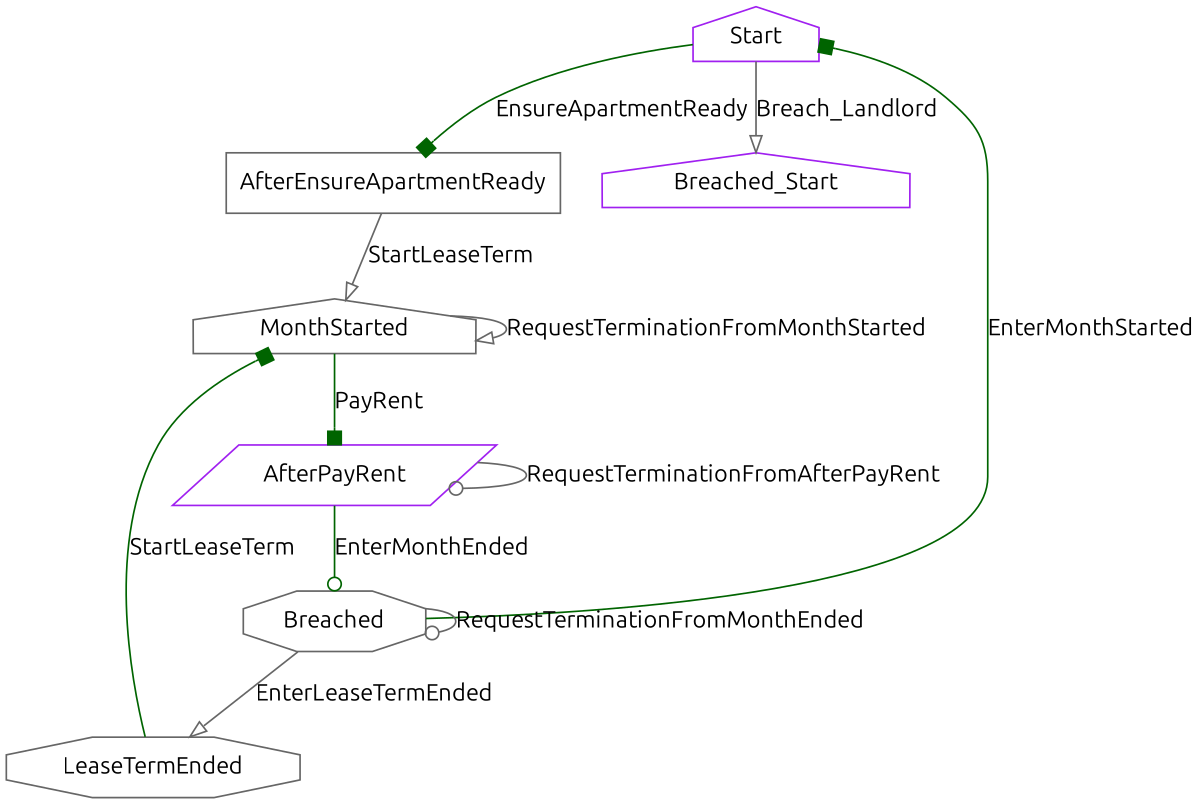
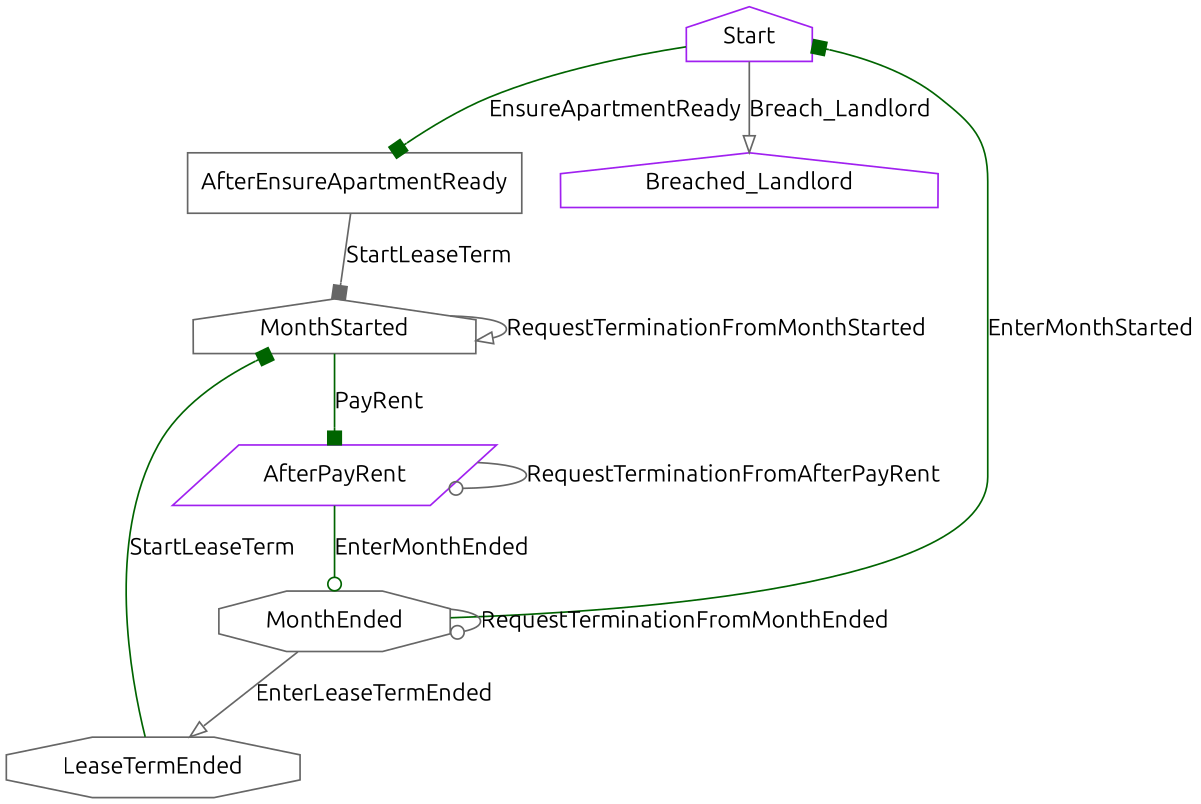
node "Breached_Start": label "Breached_Start" -> "Breached_Landlord"
edge "AfterEnsureApartmentReady" -> "MonthStarted": arrowhead onormal -> box
node "Breached": label "Breached" -> "MonthEnded"
